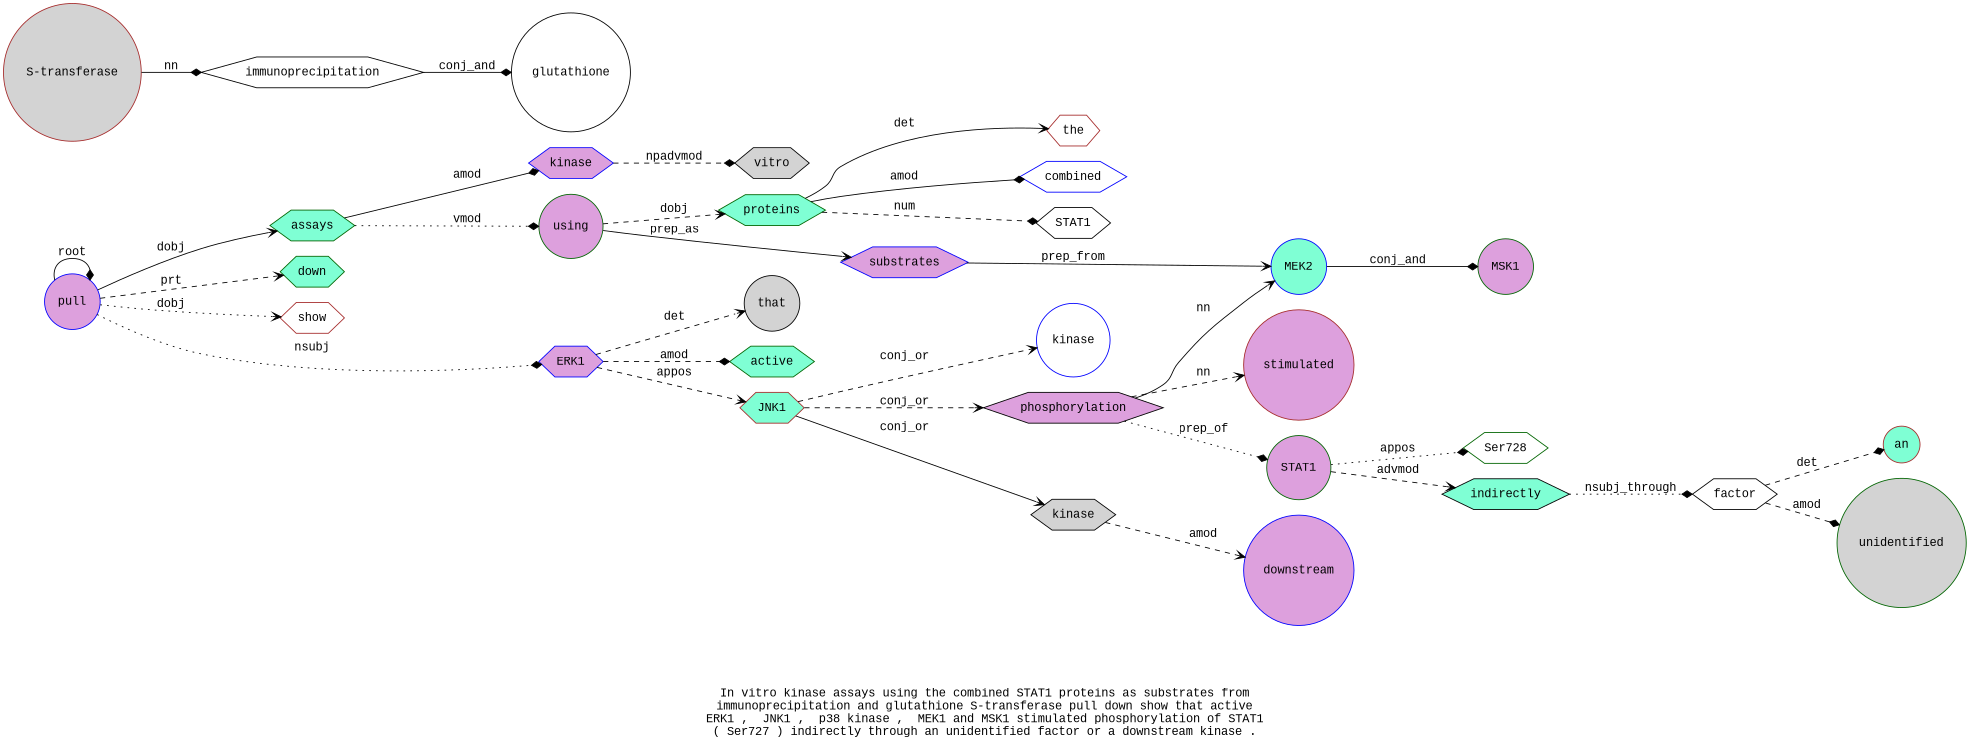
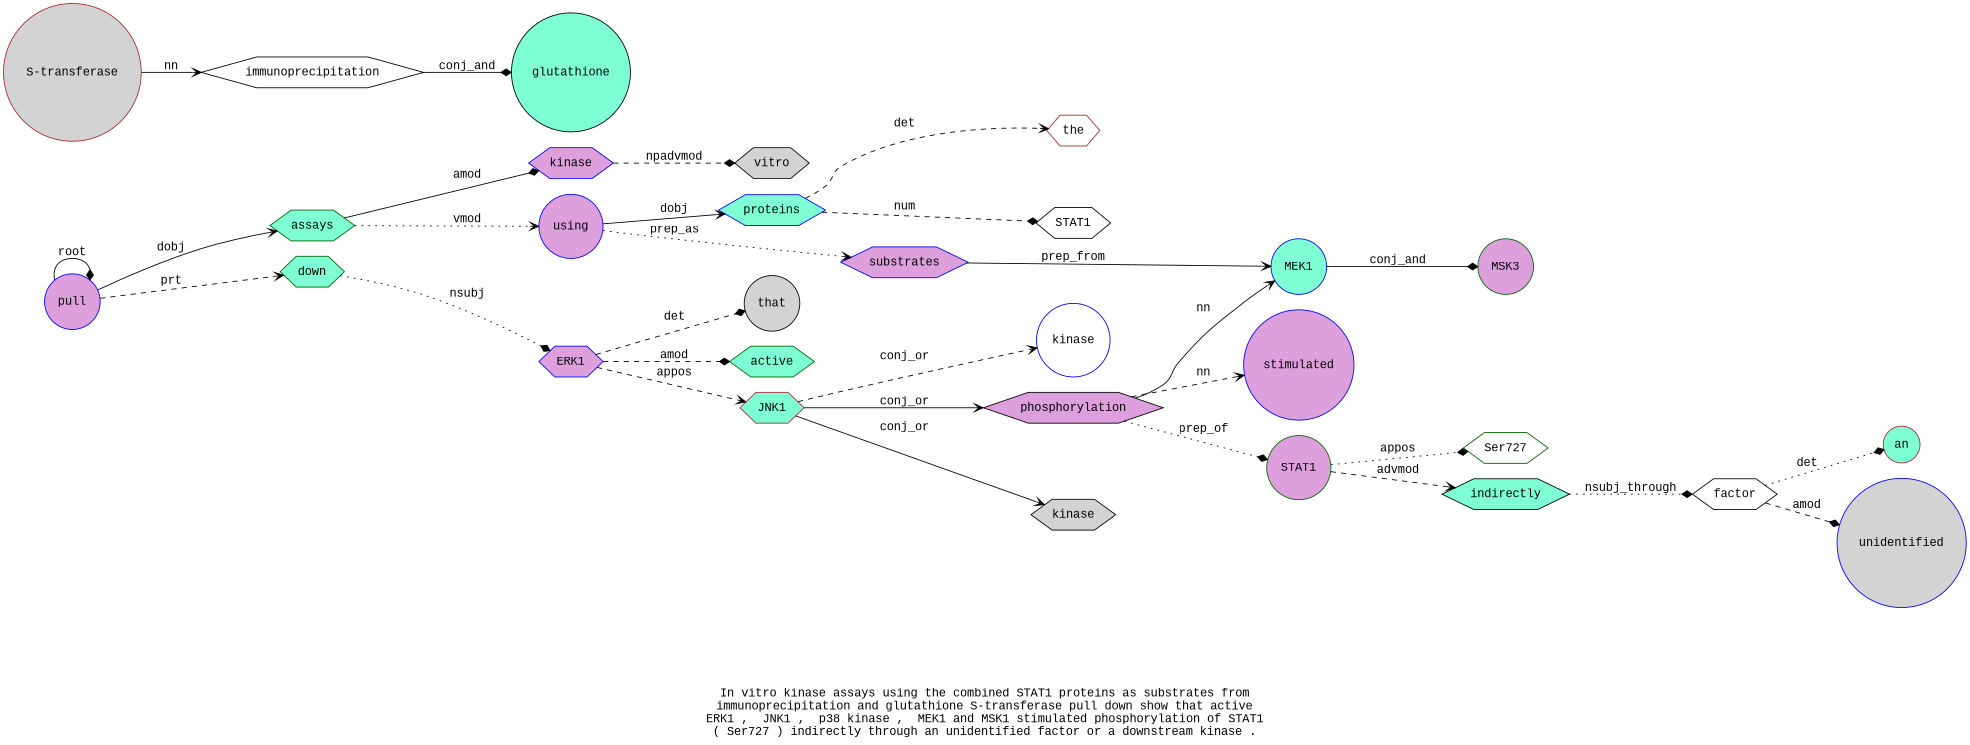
edge "S-transferase" -> "immunoprecipitation": arrowhead diamond -> vee
node "glutathione": fillcolor white -> aquamarine
edge "proteins" -> "the": style solid -> dashed
node "combined": removed
node "proteins": color darkgreen -> blue
edge "using" -> "proteins": style dashed -> solid
edge "assays" -> "using": arrowhead diamond -> vee
node "using": color darkgreen -> blue
edge "using" -> "substrates": style solid -> dotted
node "MEK2": label "MEK2" -> "MEK1"
node "MSK1": label "MSK1" -> "MSK3"
node "show": removed
edge "ERK1" -> "that": arrowhead vee -> diamond
node "stimulated": color brown -> blue
edge "pull" -> "ERK1": now "down" -> "ERK1"
edge "JNK1" -> "phosphorylation": style dashed -> solid
node "Ser728": label "Ser728" -> "Ser727"
edge "factor" -> "an": style dashed -> dotted
node "unidentified": color darkgreen -> blue
node "downstream": removed
